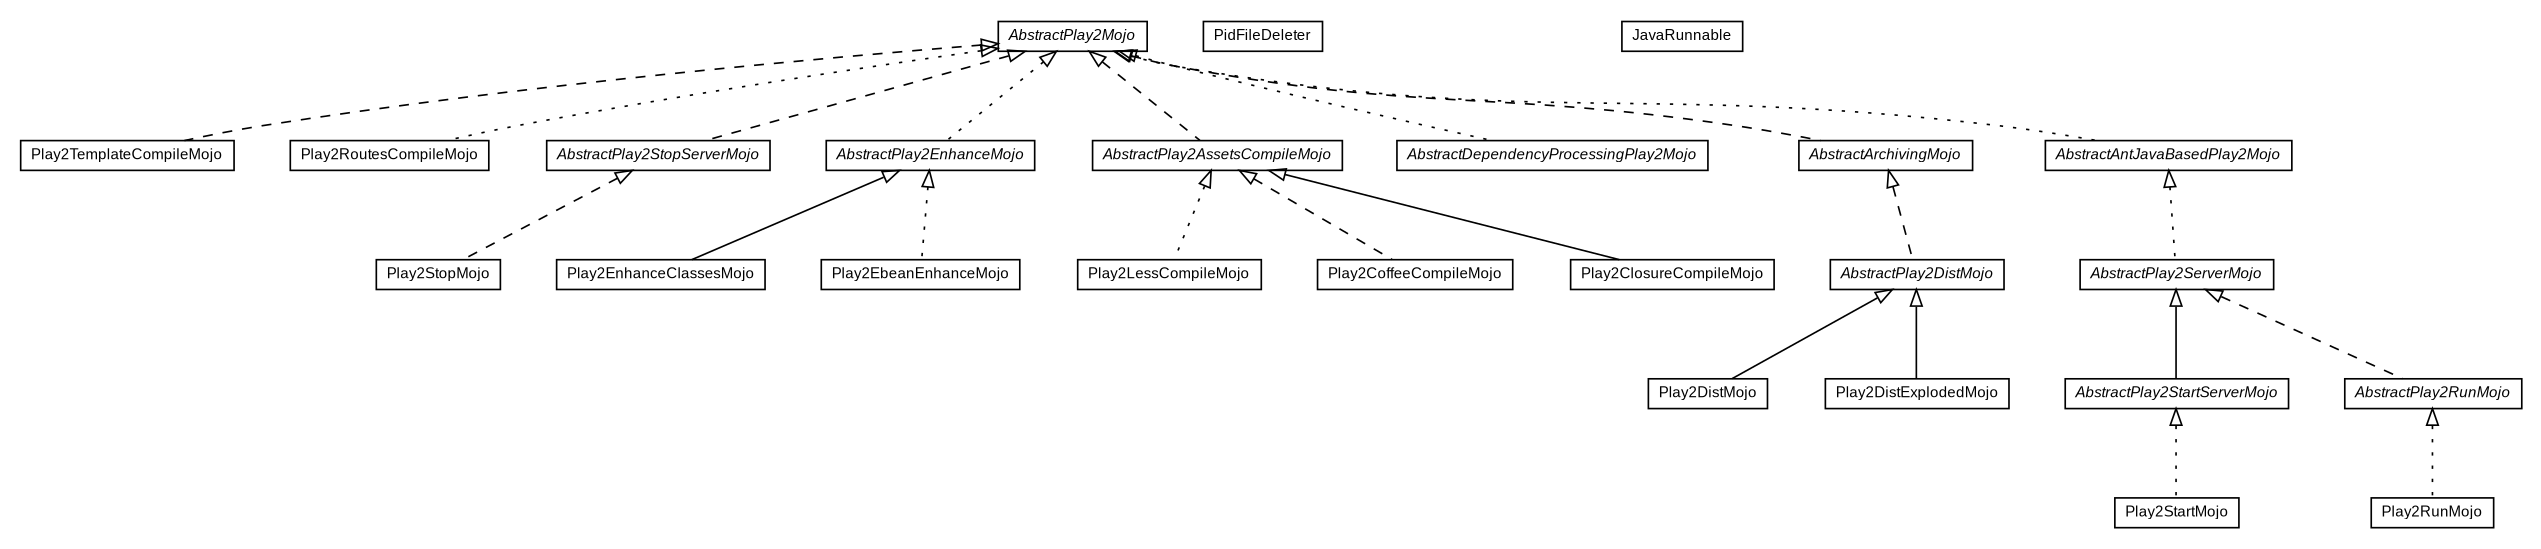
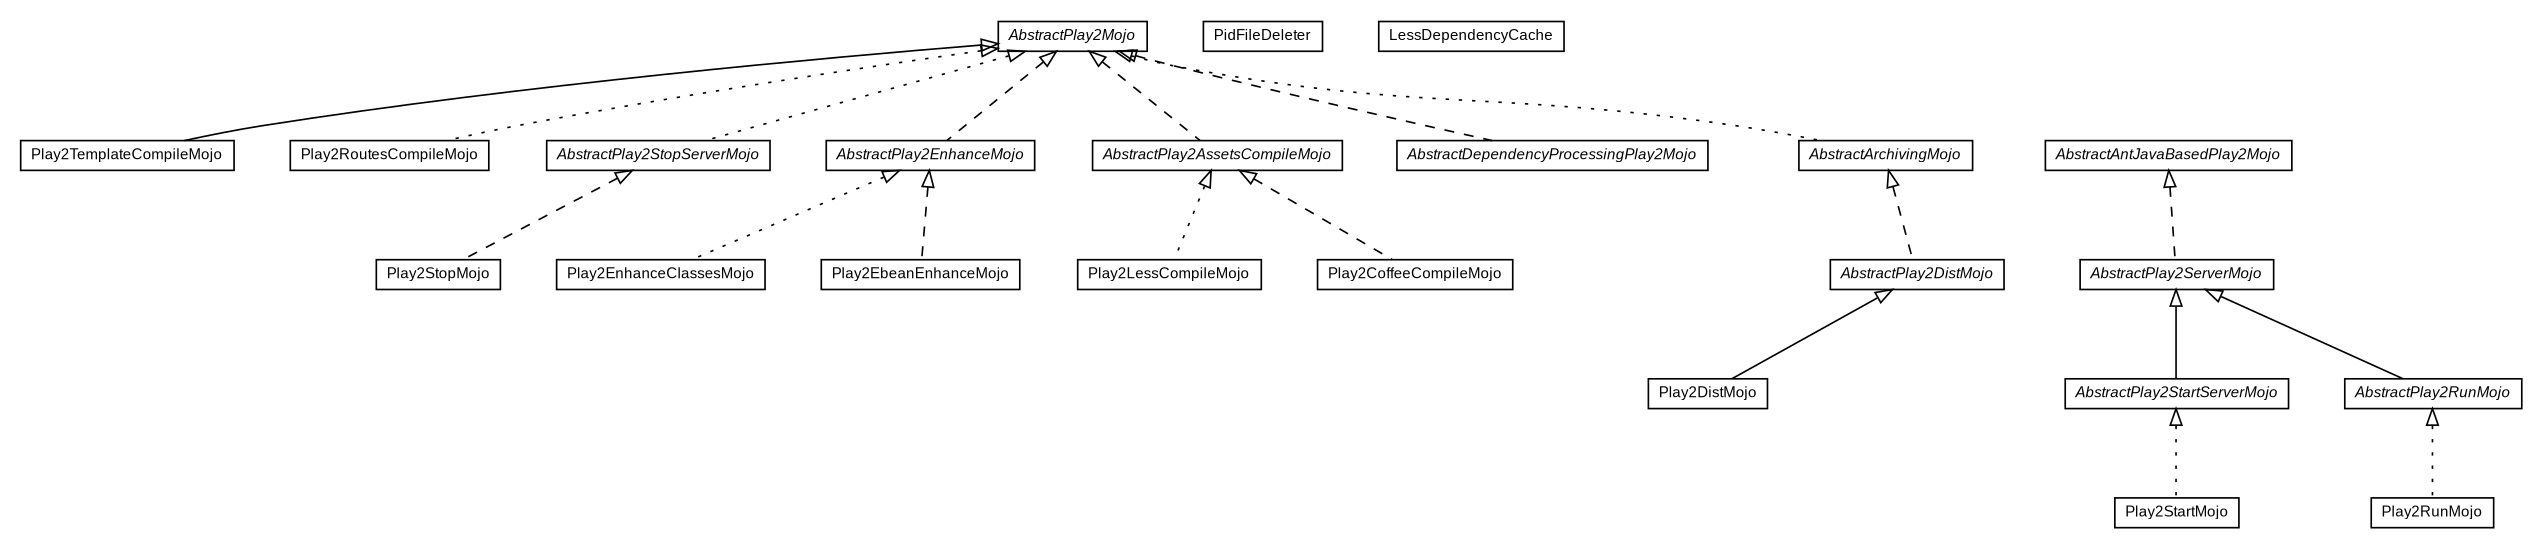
node "LessDependencyCache": added
node "JavaRunnable": removed
edge "Play2TemplateCompileMojo" -> "AbstractPlay2Mojo": style dashed -> solid
edge "AbstractPlay2StopServerMojo" -> "AbstractPlay2Mojo": style dashed -> dotted
edge "AbstractDependencyProcessingPlay2Mojo" -> "AbstractPlay2Mojo": style dotted -> dashed
edge "AbstractPlay2EnhanceMojo" -> "AbstractPlay2Mojo": style dotted -> dashed
edge "AbstractAntJavaBasedPlay2Mojo" -> "AbstractPlay2Mojo": removed
edge "AbstractArchivingMojo" -> "AbstractPlay2Mojo": style dashed -> dotted
edge "Play2EnhanceClassesMojo" -> "AbstractPlay2EnhanceMojo": style solid -> dotted
edge "Play2EbeanEnhanceMojo" -> "AbstractPlay2EnhanceMojo": style dotted -> dashed
edge "AbstractPlay2ServerMojo" -> "AbstractAntJavaBasedPlay2Mojo": style dotted -> dashed
node "Play2ClosureCompileMojo": removed
edge "AbstractPlay2RunMojo" -> "AbstractPlay2ServerMojo": style dashed -> solid
node "Play2DistExplodedMojo": removed
